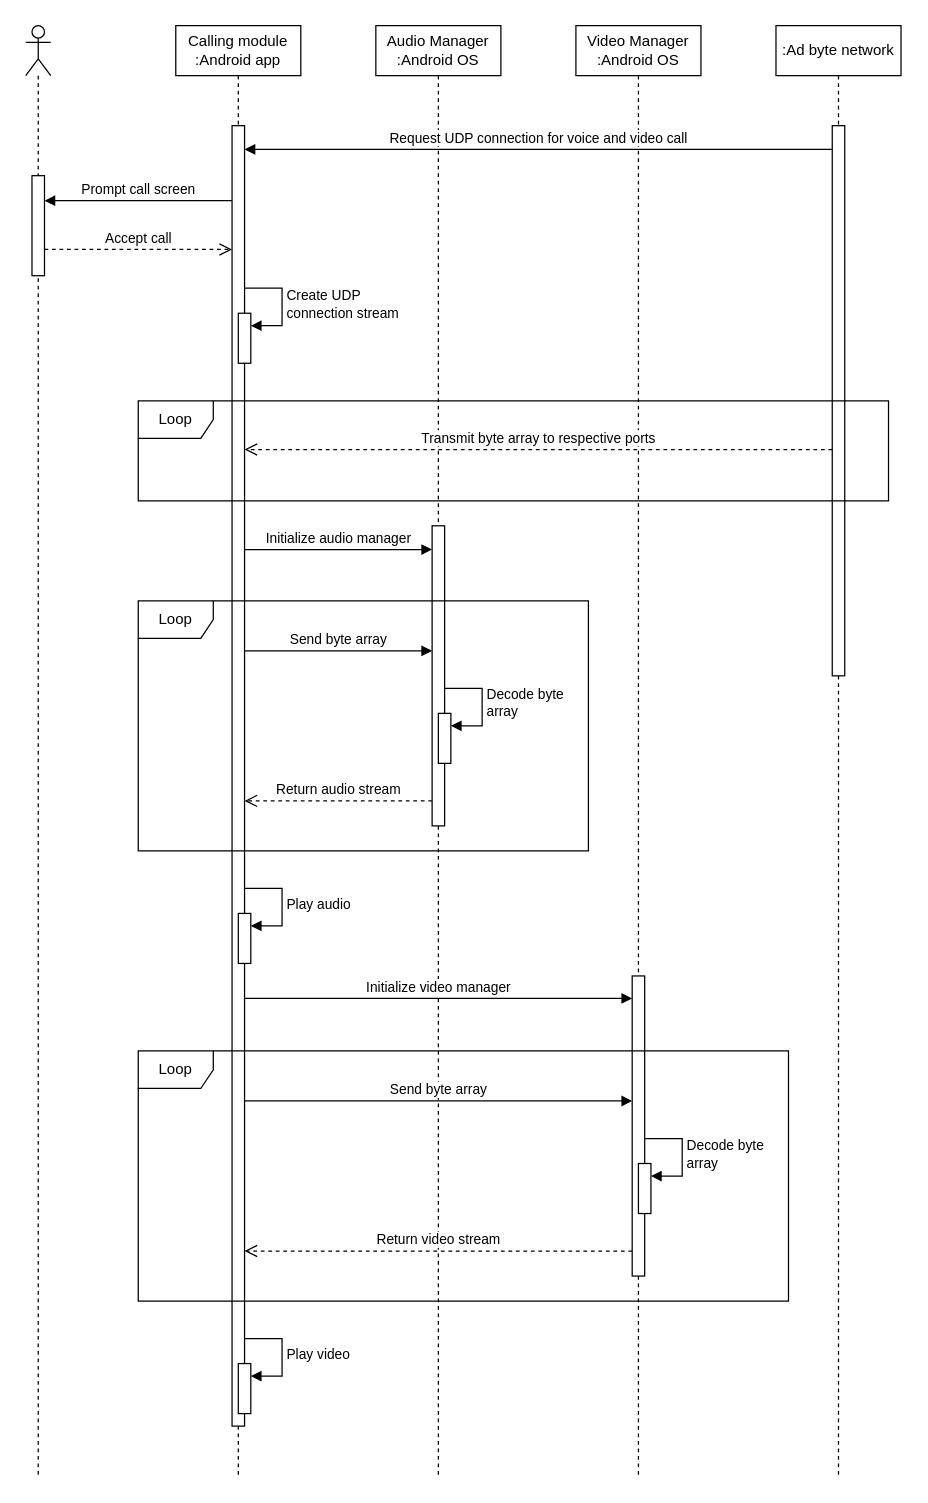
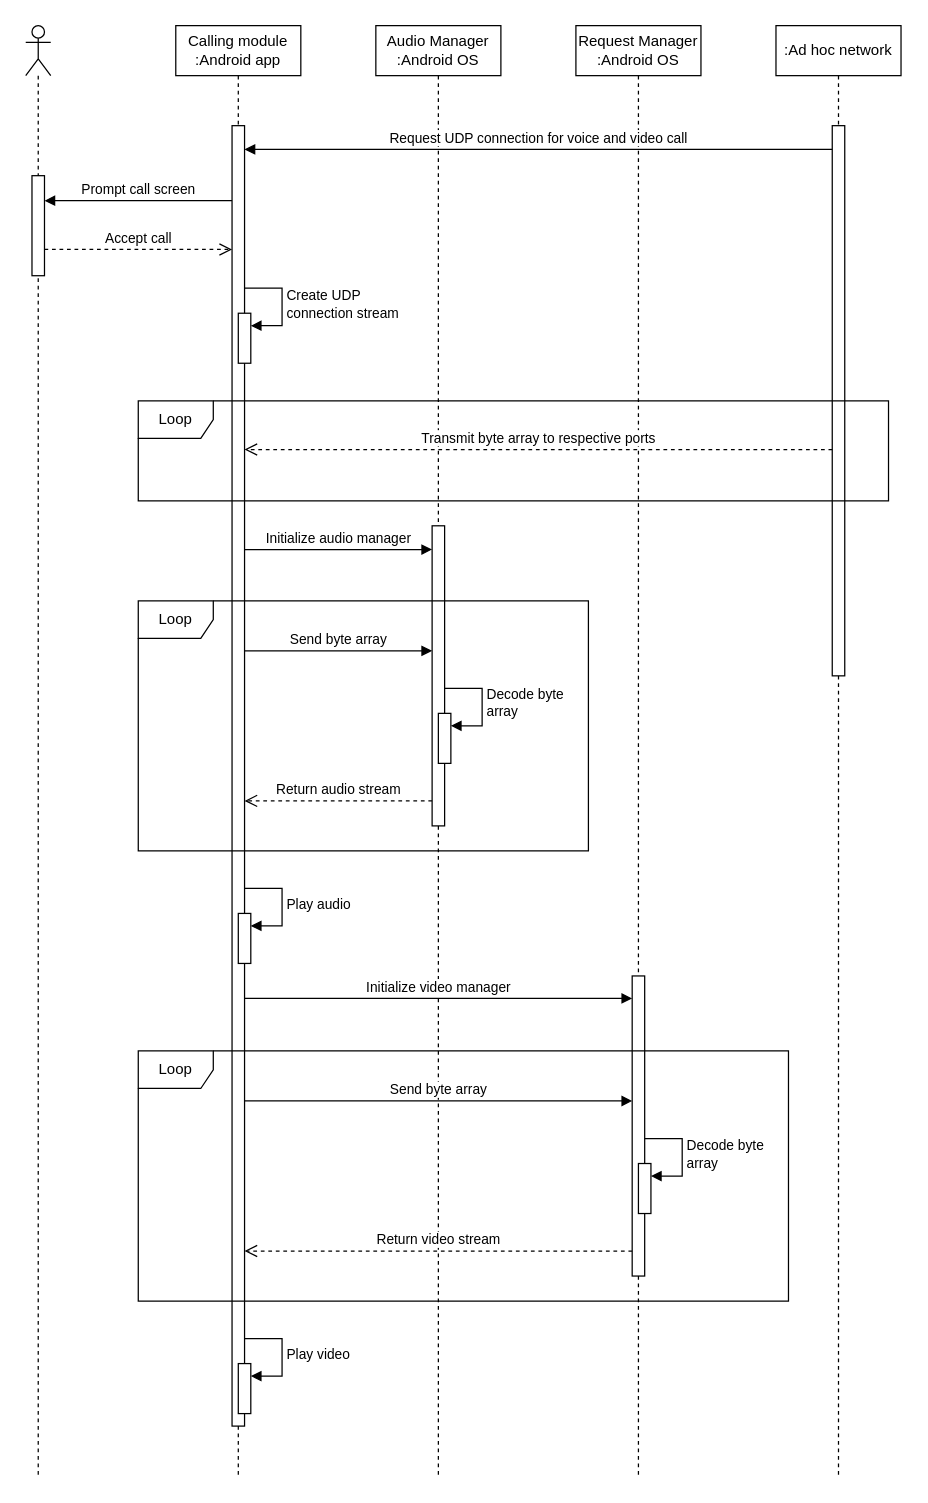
node "Video Manager :Android OS": label "Video Manager :Android OS" -> "Request Manager :Android OS"
node ":Ad byte network": label ":Ad byte network" -> ":Ad hoc network"
